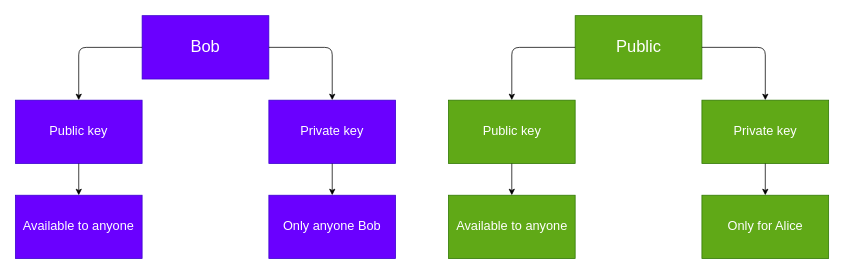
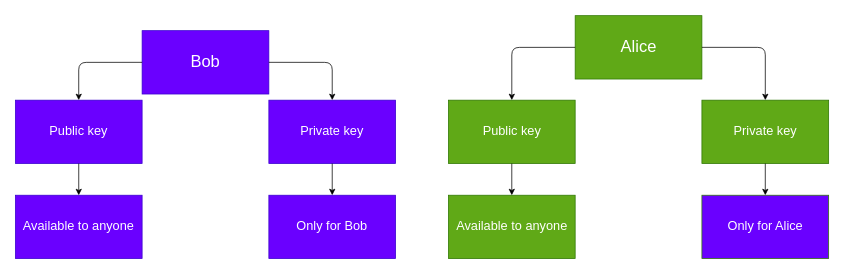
node "Bob": moved (206, 47) -> (206, 62)
node "Public": label "Public" -> "Alice"
node "Only anyone Bob": label "Only anyone Bob" -> "Only for Bob"
node "Only for Alice": fillcolor #60a917 -> #6a00ff
